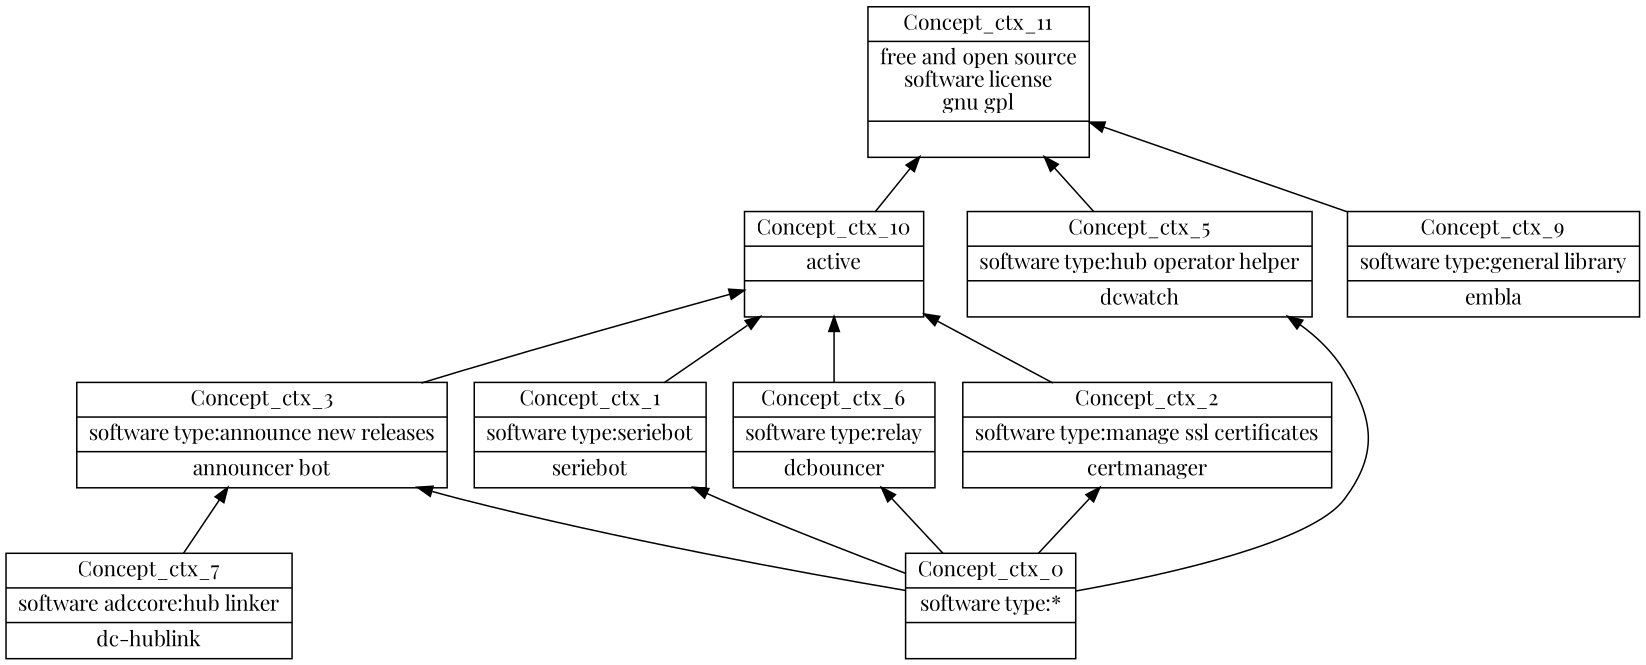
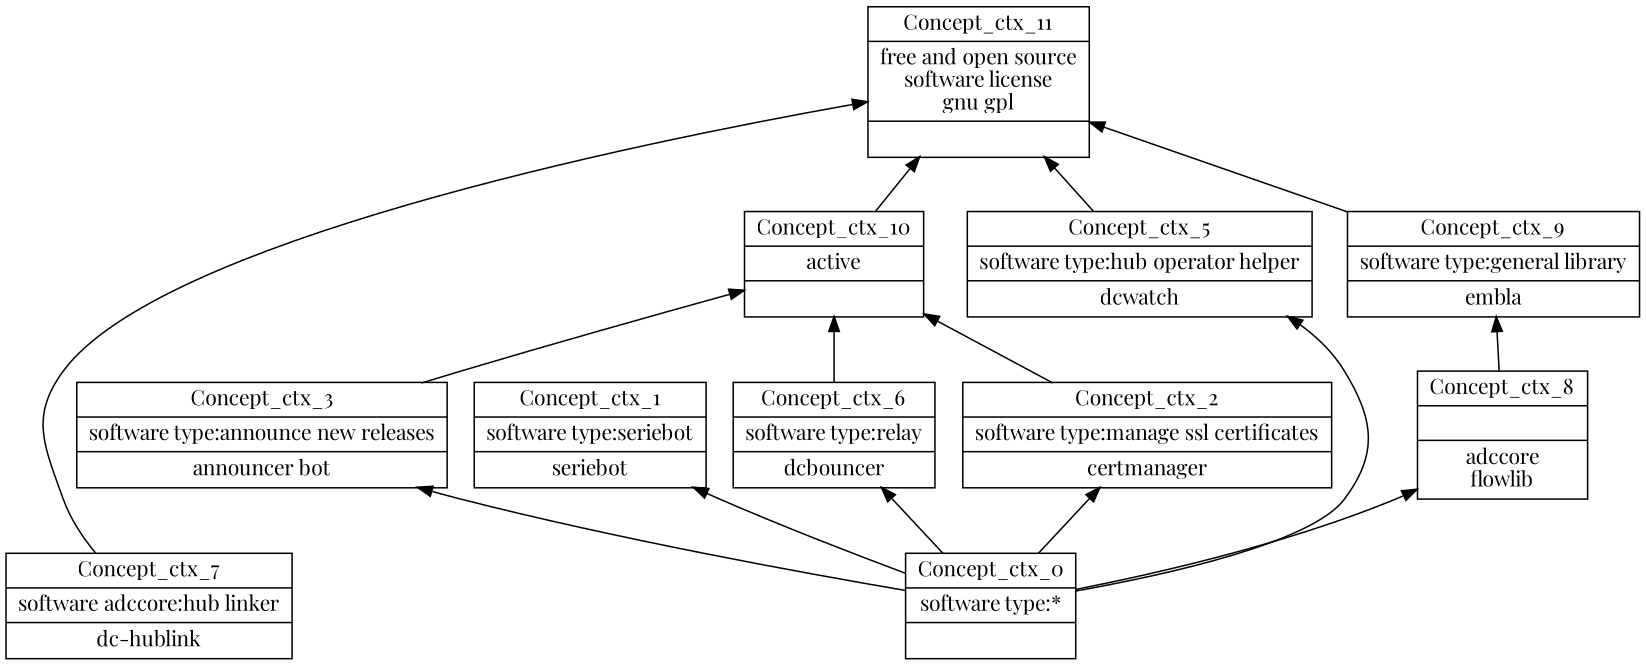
edge "Concept_ctx_1" -> "Concept_ctx_10": removed
node "Concept_ctx_8": added
edge "Concept_ctx_7" -> "Concept_ctx_3": now "Concept_ctx_7" -> "Concept_ctx_11"
